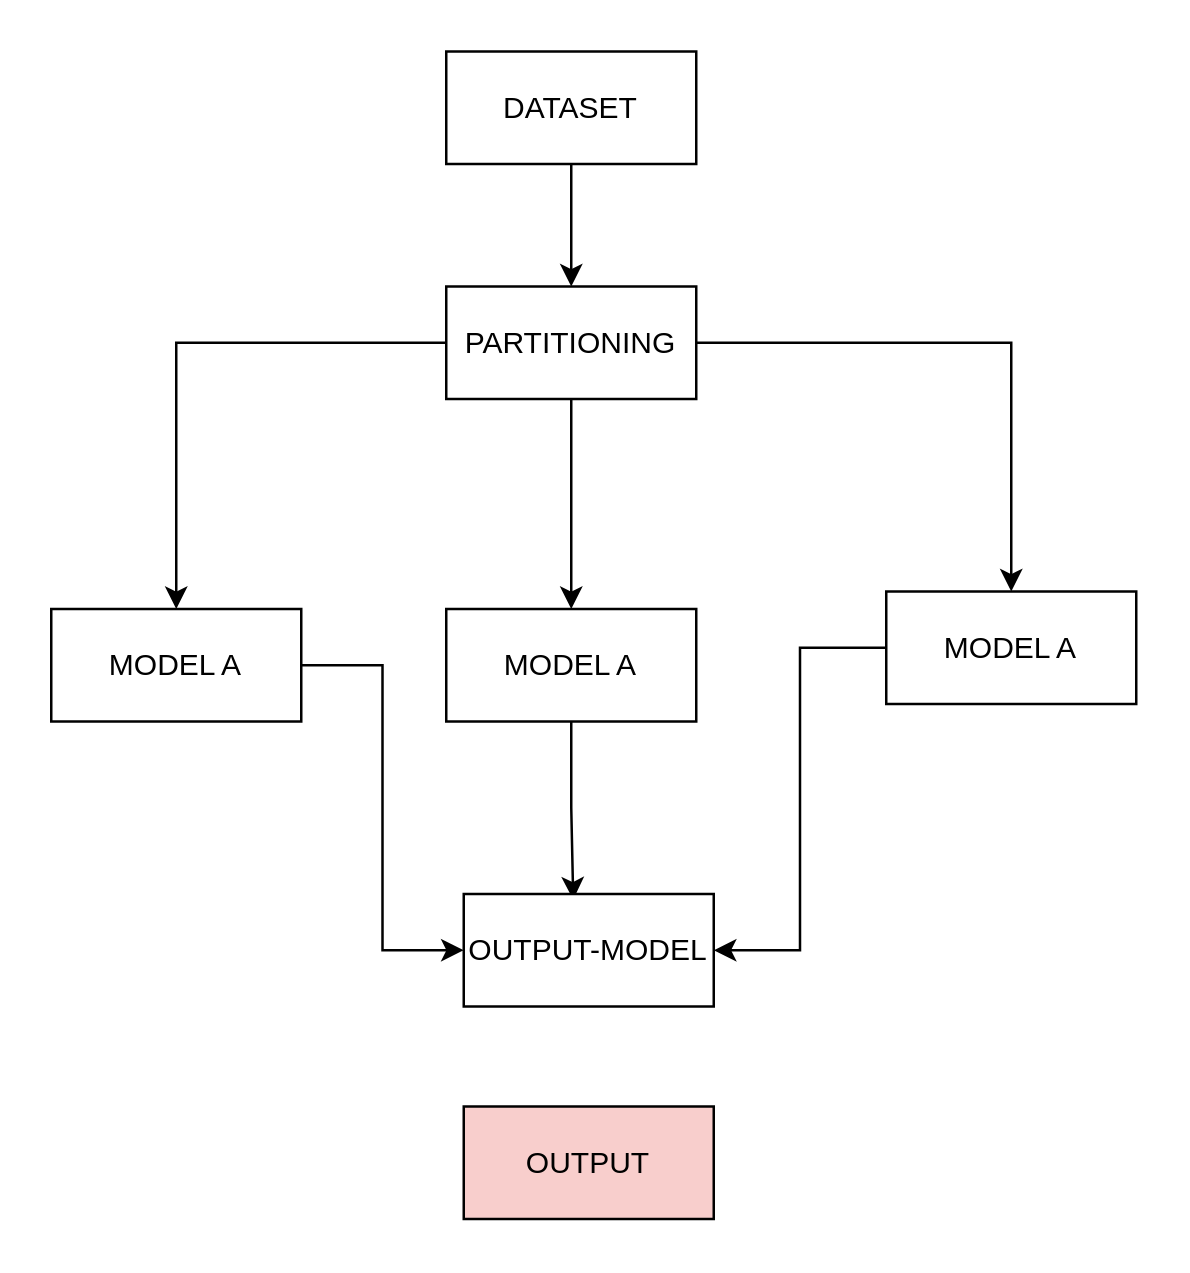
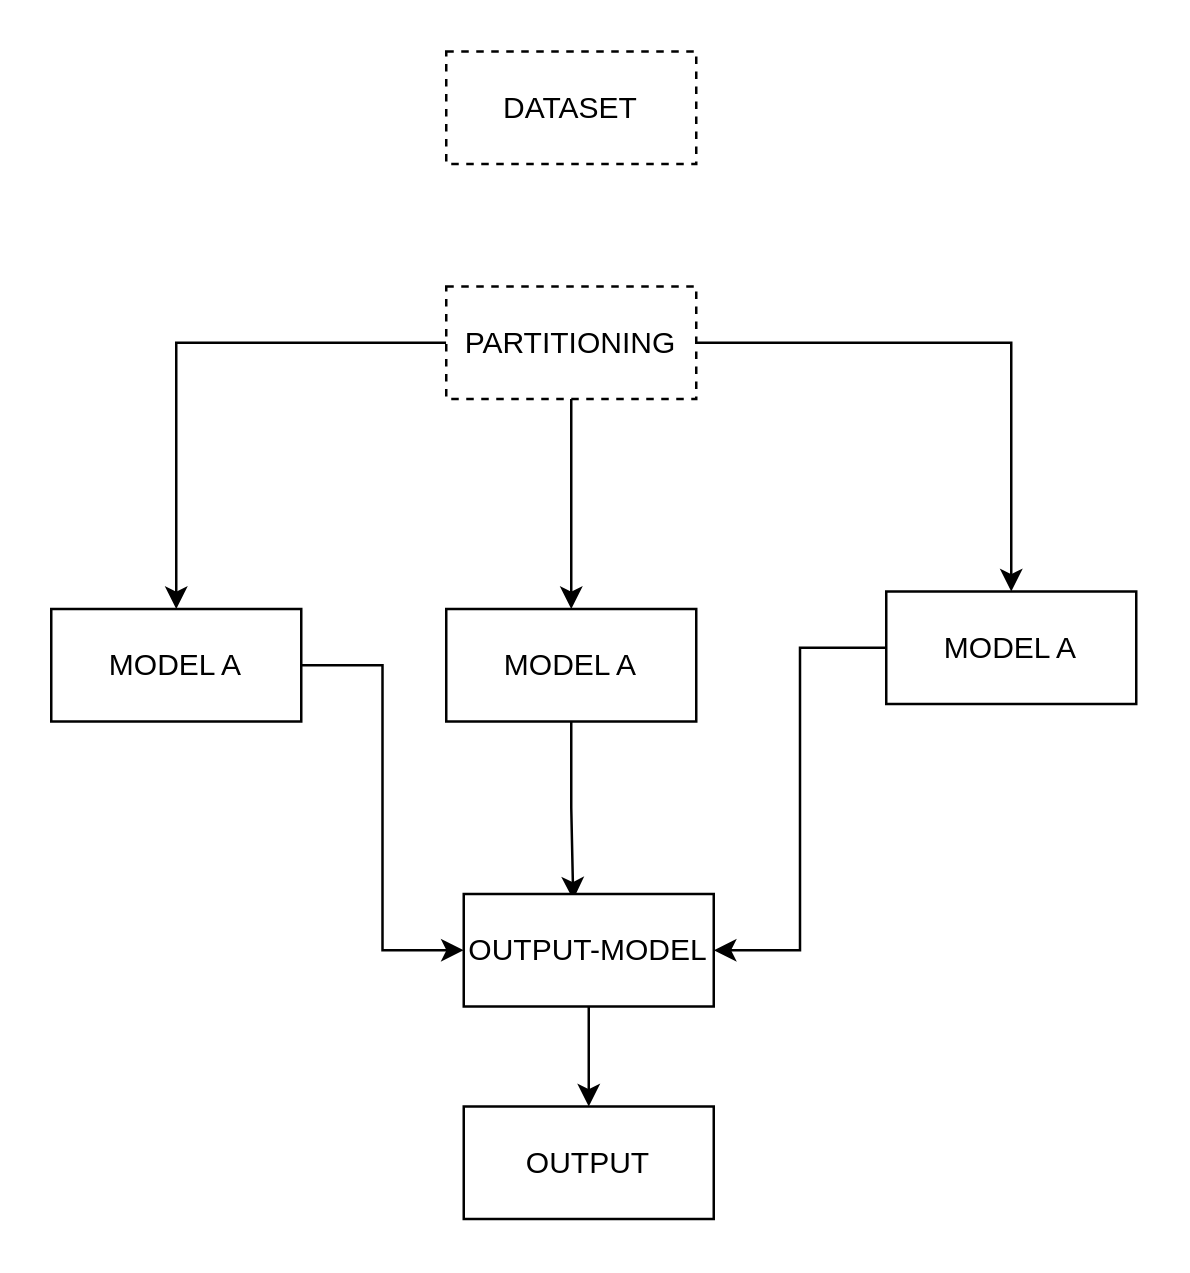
node "DATASET": style solid -> dashed
edge "DATASET" -> "PARTITIONING": removed
node "PARTITIONING": style solid -> dashed
edge "OUTPUT-MODEL" -> "OUTPUT": added
node "OUTPUT": fillcolor #f8cecc -> #ffffff
